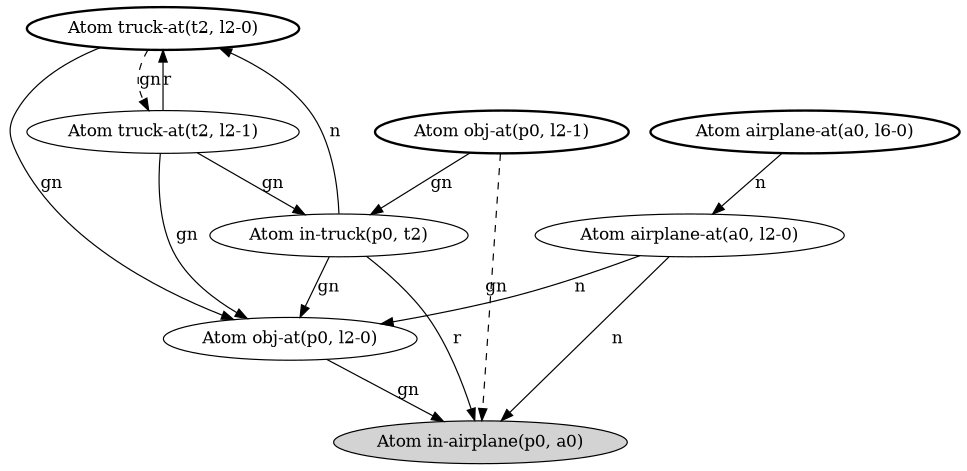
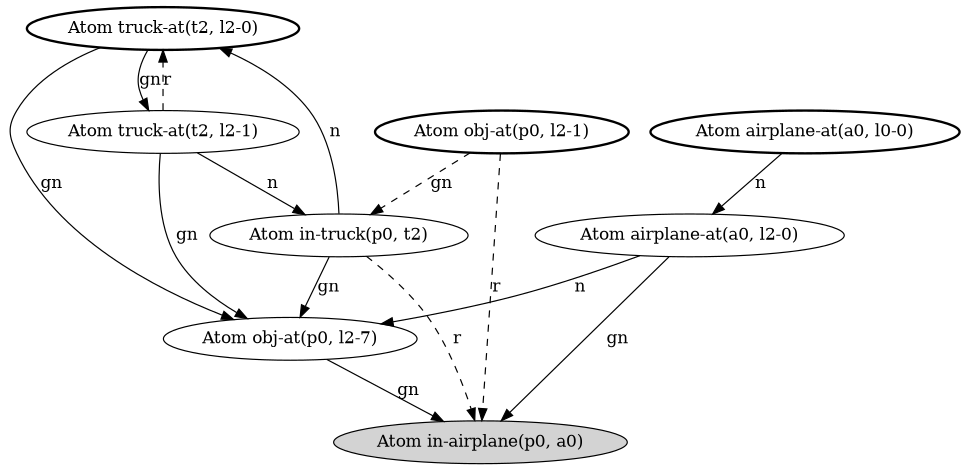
edge "Atom truck-at(t2, l2-0)" -> "Atom truck-at(t2, l2-1)": style dashed -> solid
edge "Atom truck-at(t2, l2-1)" -> "Atom truck-at(t2, l2-0)": style solid -> dashed
node "Atom airplane-at(a0, l6-0)": label "Atom airplane-at(a0, l6-0)" -> "Atom airplane-at(a0, l0-0)"
edge "Atom obj-at(p0, l2-1)" -> "Atom in-truck(p0, t2)": style solid -> dashed
edge "Atom truck-at(t2, l2-1)" -> "Atom in-truck(p0, t2)": label "gn" -> "n"
edge "Atom obj-at(p0, l2-1)" -> "Atom in-airplane(p0, a0)": label "gn" -> "r"
edge "Atom in-truck(p0, t2)" -> "Atom in-airplane(p0, a0)": style solid -> dashed
node "Atom obj-at(p0, l2-0)": label "Atom obj-at(p0, l2-0)" -> "Atom obj-at(p0, l2-7)"
edge "Atom airplane-at(a0, l2-0)" -> "Atom in-airplane(p0, a0)": label "n" -> "gn"
